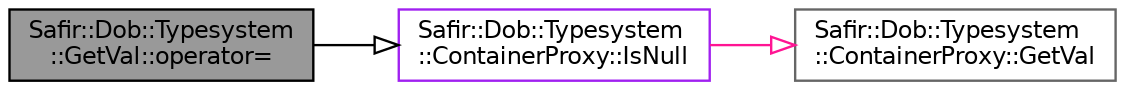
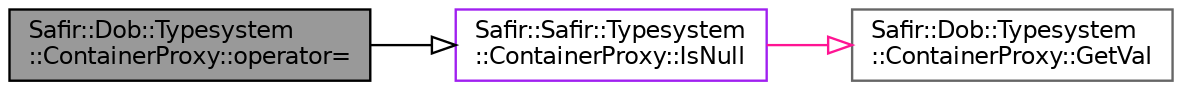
node "Safir::Dob::Typesystem ::GetVal::operator=": label "Safir::Dob::Typesystem ::GetVal::operator=" -> "Safir::Dob::Typesystem ::ContainerProxy::operator="
node "Safir::Dob::Typesystem ::ContainerProxy::IsNull": label "Safir::Dob::Typesystem ::ContainerProxy::IsNull" -> "Safir::Safir::Typesystem ::ContainerProxy::IsNull"
